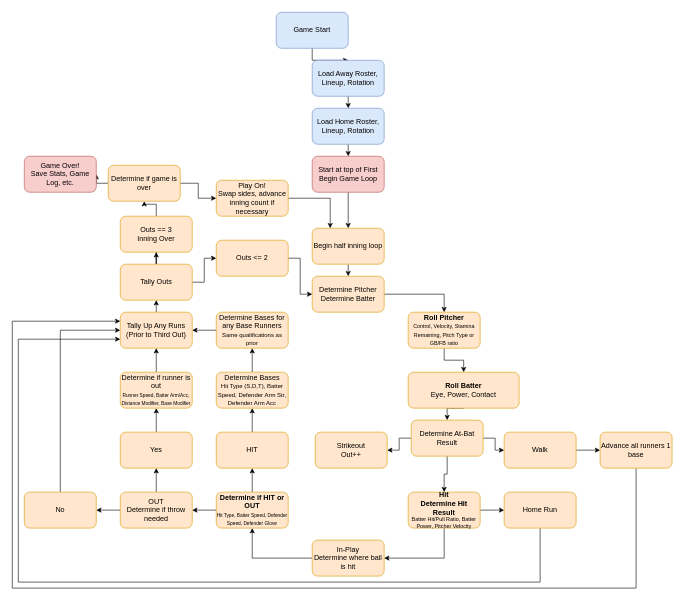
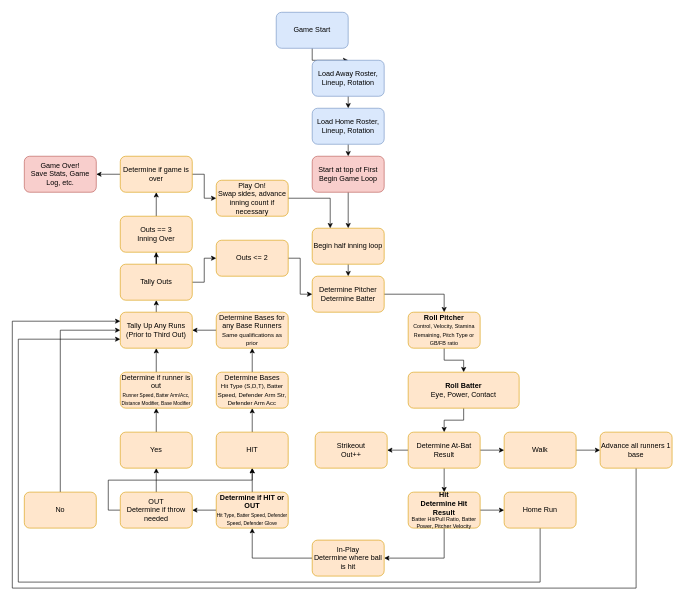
node "Determine if game is over": moved (144, 183) -> (156, 174)
node "Determine At-Bat Result": moved (447, 438) -> (444, 450)
edge "OUT Determine if throw needed" -> "No": now "OUT Determine if throw needed" -> "HIT"
